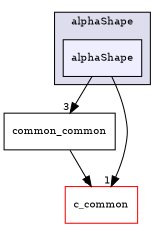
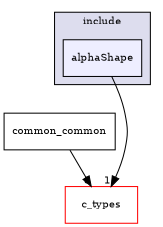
cluster "alphaShape": label "alphaShape" -> "include"
edge "alphaShape" -> "common_common": removed
node "c_common": label "c_common" -> "c_types"
